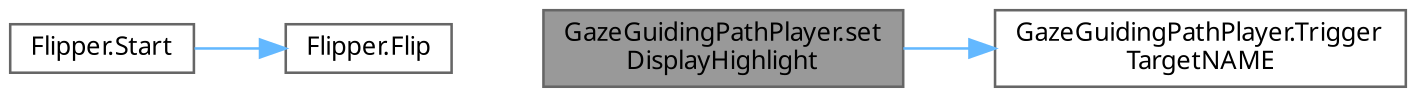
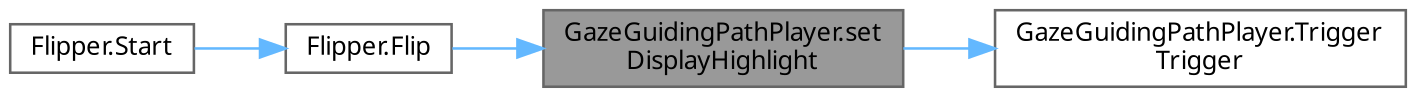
edge "Flipper.Flip" -> "GazeGuidingPathPlayer.set DisplayHighlight": added
node "GazeGuidingPathPlayer.Trigger TargetNAME": label "GazeGuidingPathPlayer.Trigger TargetNAME" -> "GazeGuidingPathPlayer.Trigger Trigger"
